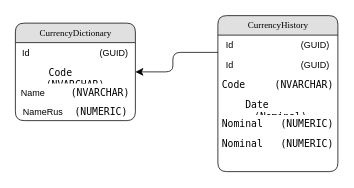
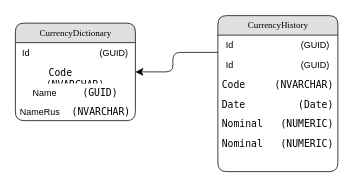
node "Name (NVARCHAR)": label "Name (NVARCHAR)" -> "Name (GUID)"
node "Date (Nominal)": label "Date (Nominal)" -> "Date (Date)"
node "NameRus (NUMERIC)": label "NameRus (NUMERIC)" -> "NameRus (NVARCHAR)"
